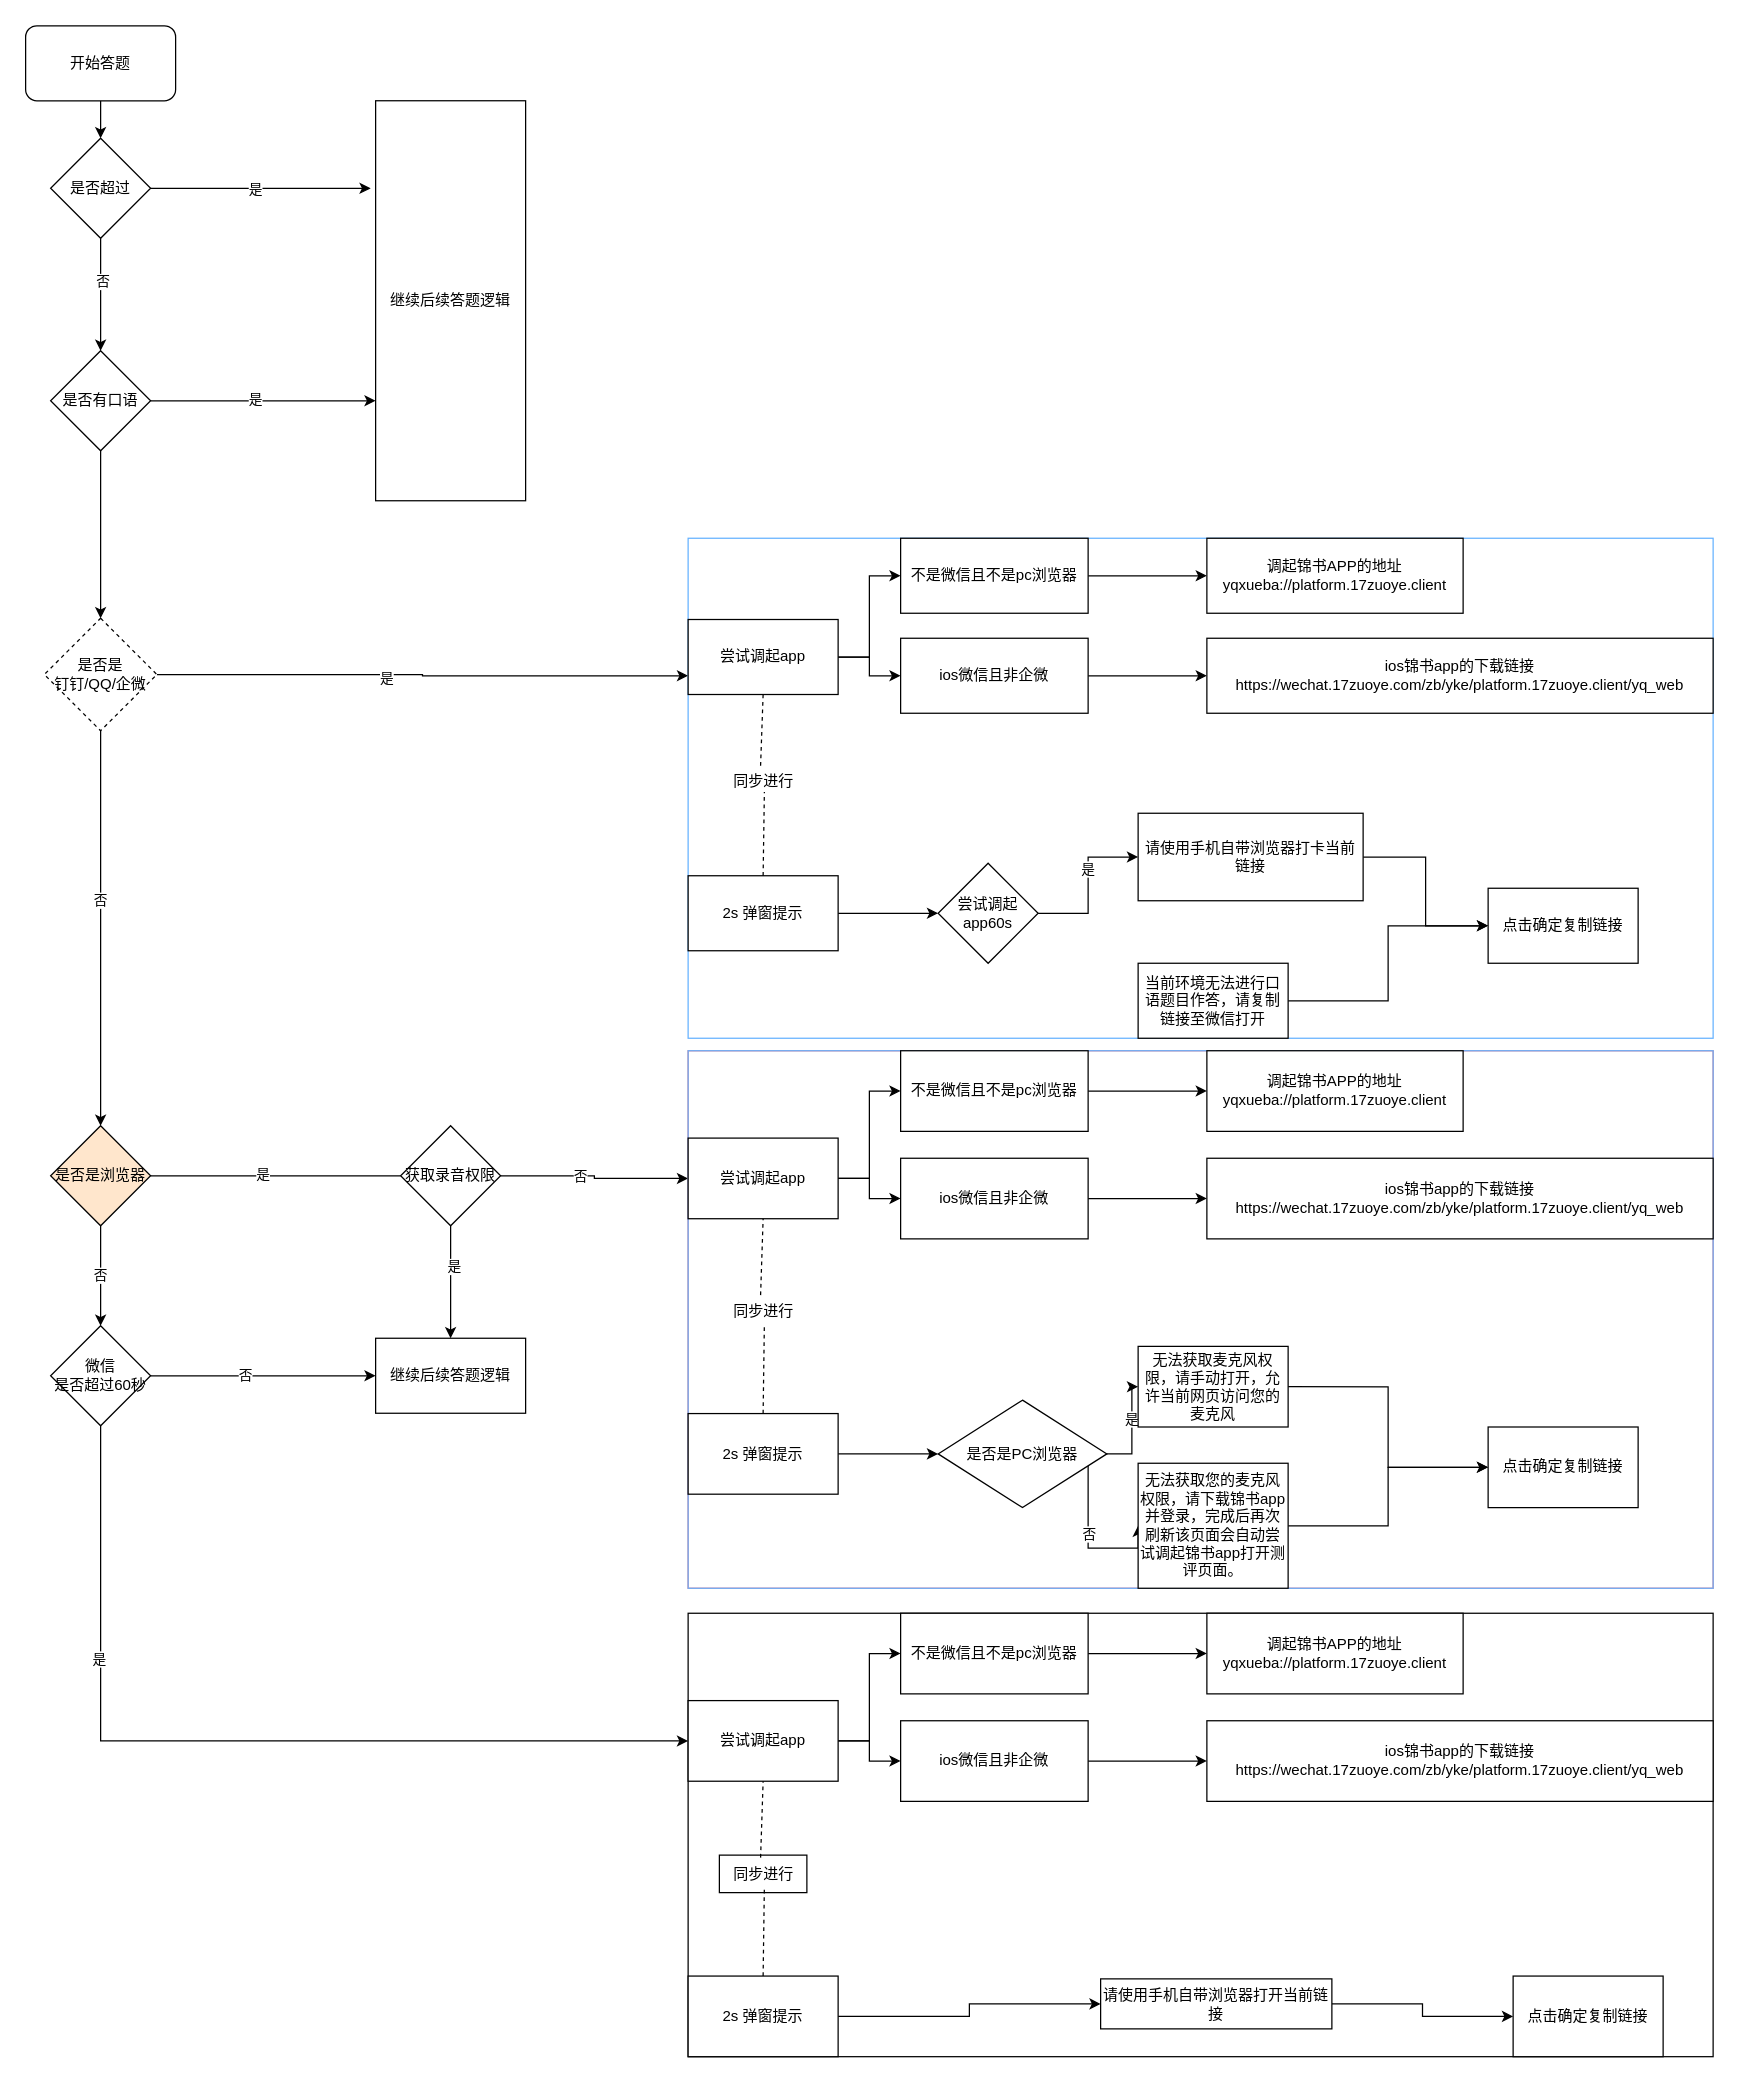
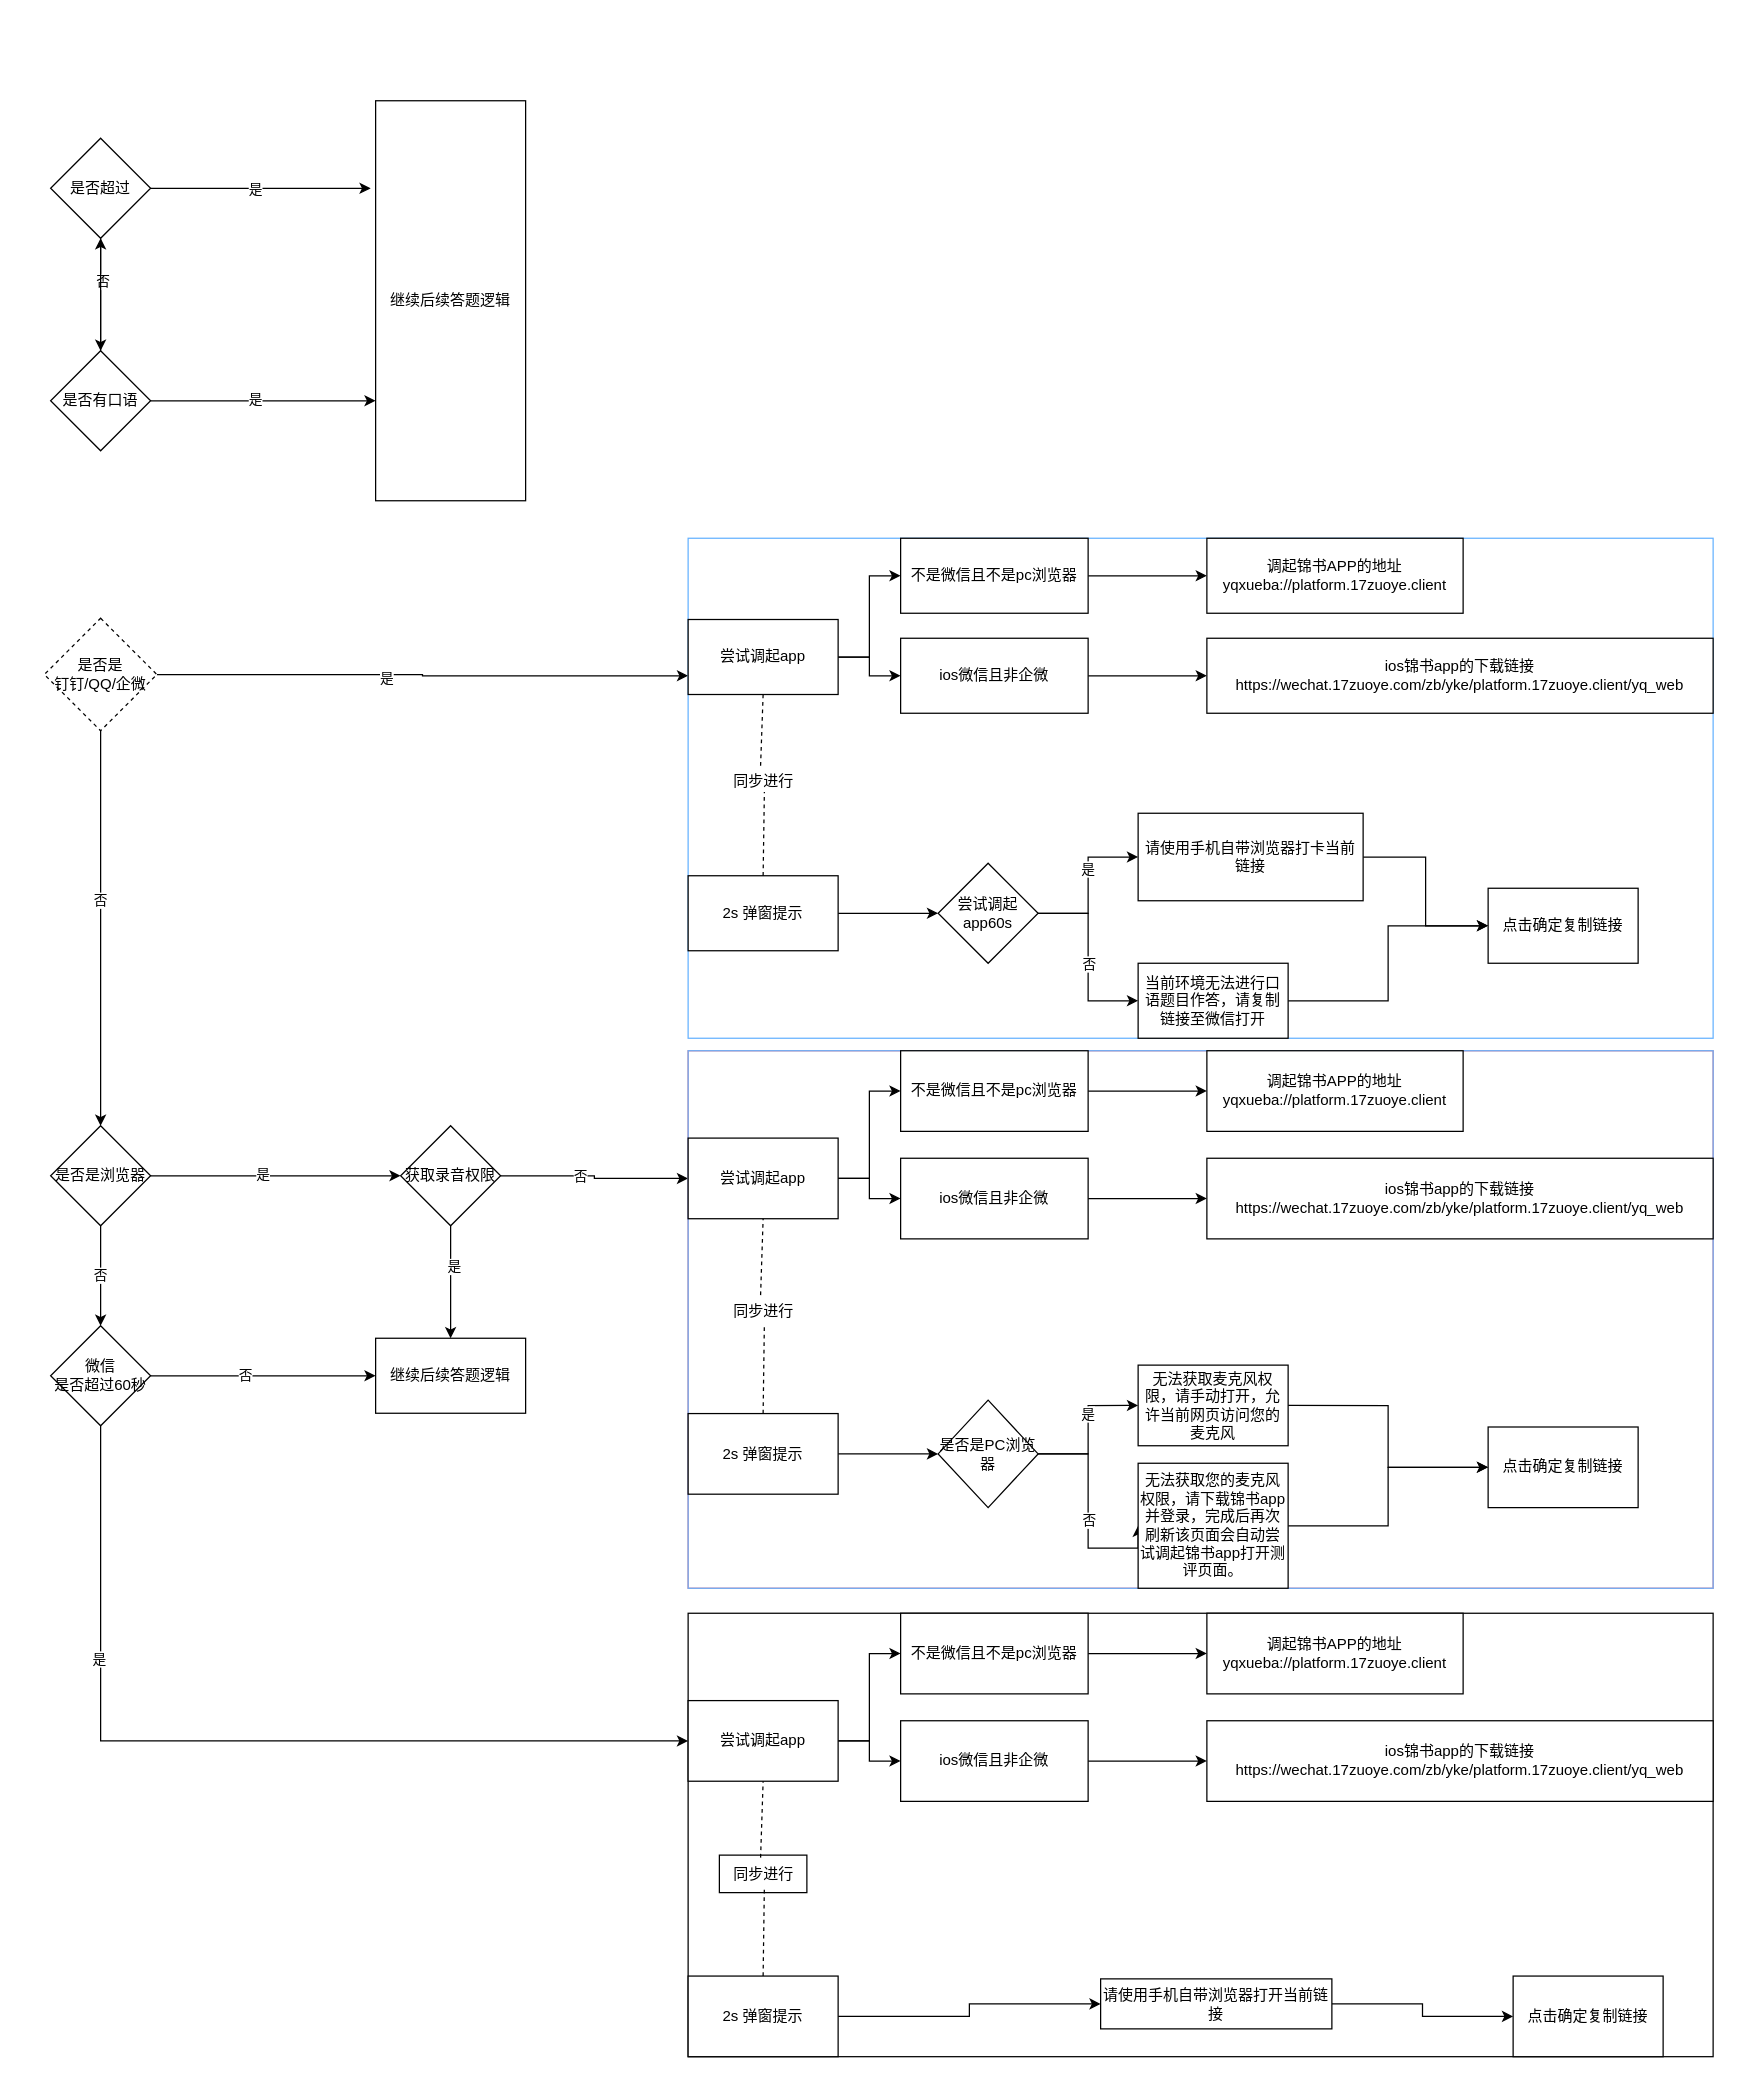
node "开始答题": removed
edge "开始答题" -> "是否超过": removed
edge "是否有口语" -> "是否是 钉钉/QQ/企微": now "是否有口语" -> "是否超过"
edge "尝试调起app60s" -> "当前环境无法进行口语题目作答，请复制链接至微信打开": added, label "否"
node "是否是浏览器": fillcolor #ffe6cc -> #ffffff
edge "是否是浏览器" -- "获取录音权限": arrowhead none -> classic
node "无法获取麦克风权限，请手动打开，允许当前网页访问您的麦克风": moved (1213, 1387) -> (1213, 1405)
node "是否是PC浏览器": size 169x108 -> 100x108
